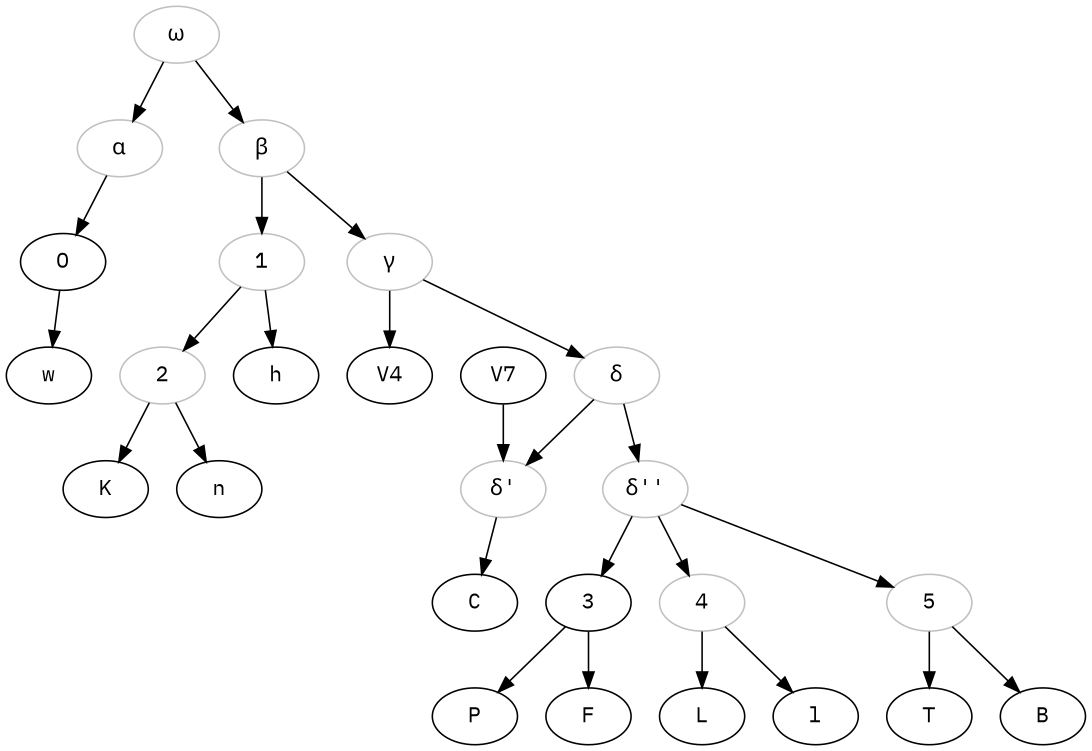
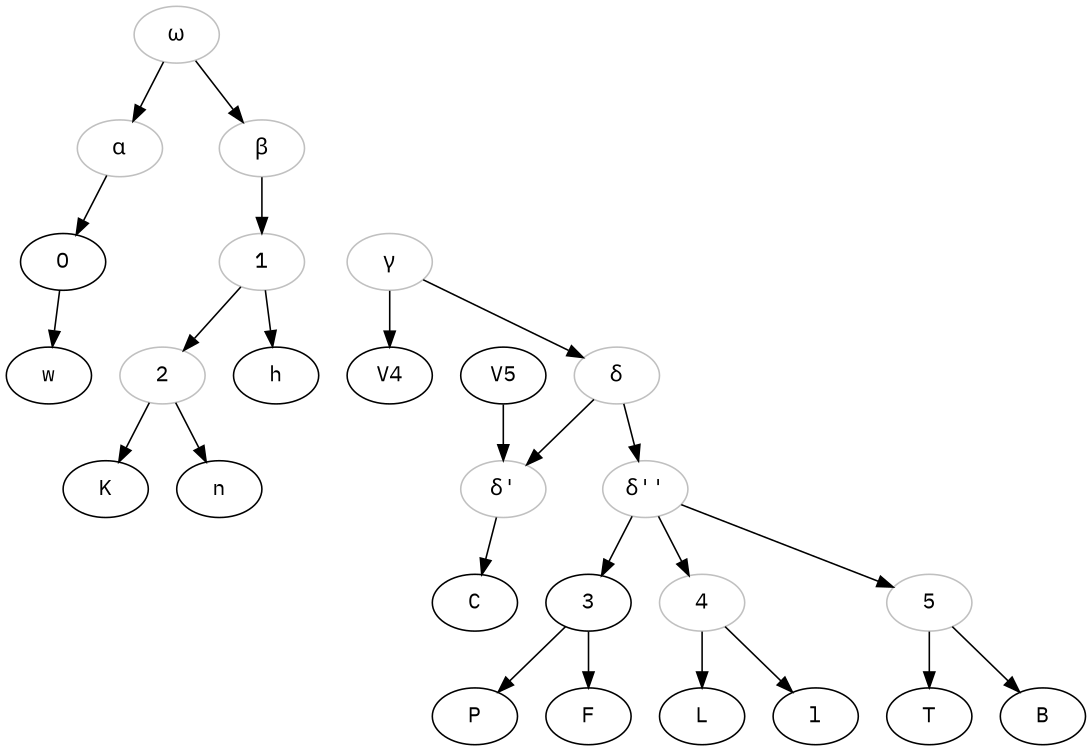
edge "β" -> "γ": removed
node "V7": label "V7" -> "V5"
